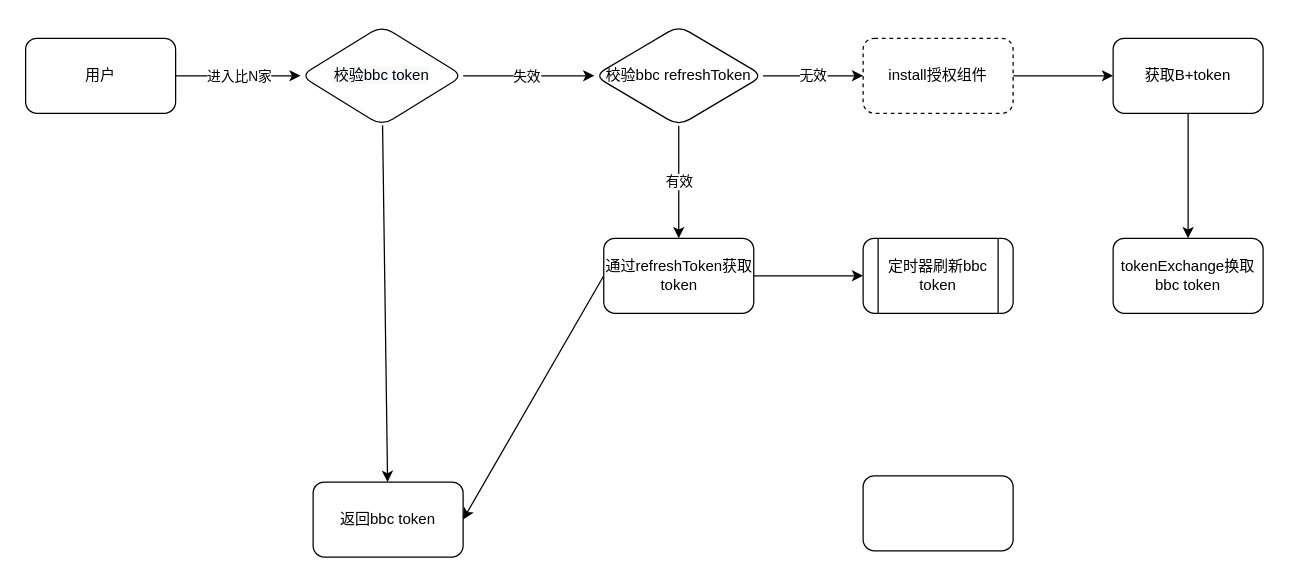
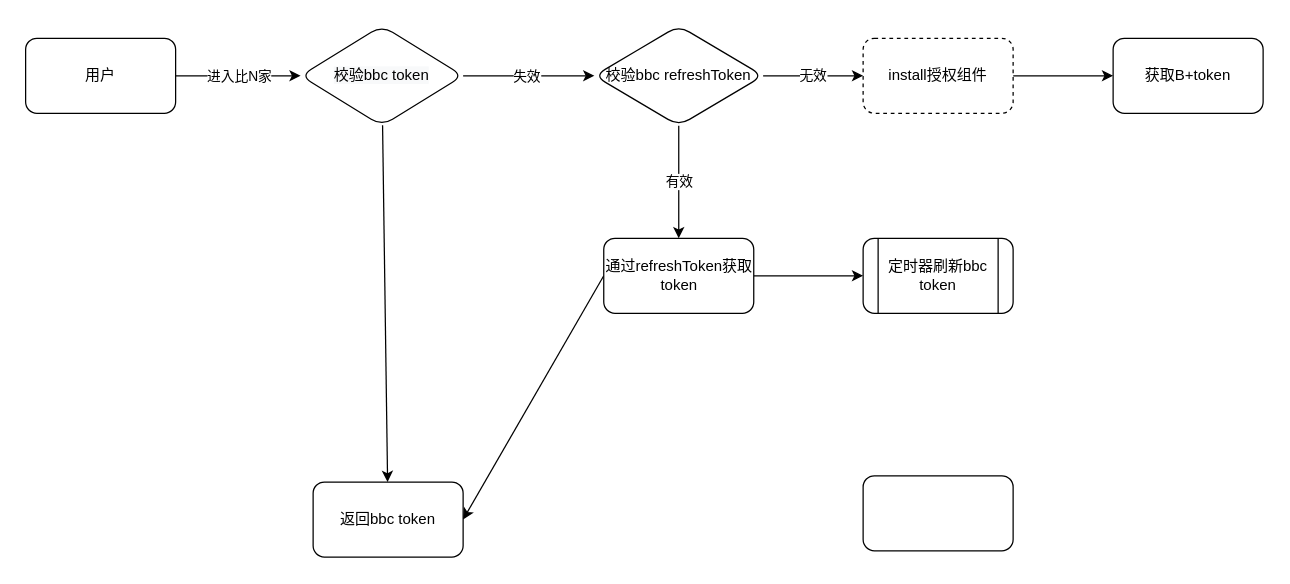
edge "获取B+token" -> "tokenExchange换取bbc token": removed
node "tokenExchange换取bbc token": removed
